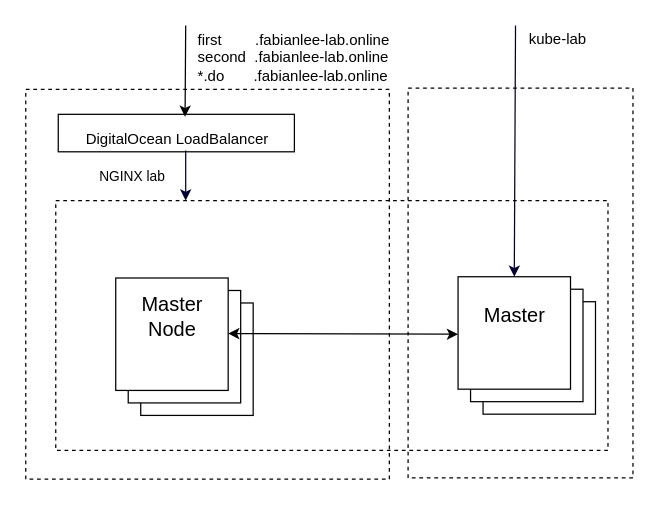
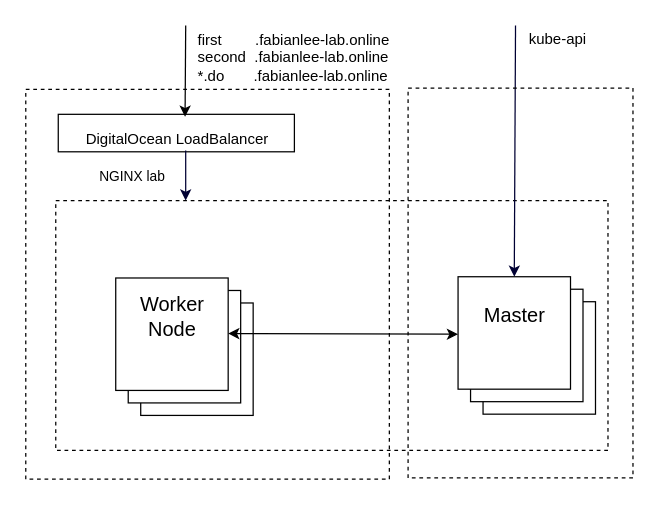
node "kube-lab": label "kube-lab" -> "kube-api"
node "Master Node": label "Master Node" -> "Worker Node"
